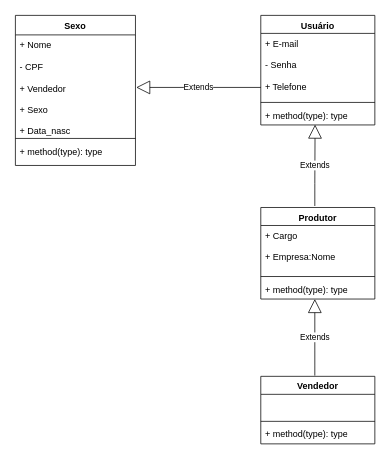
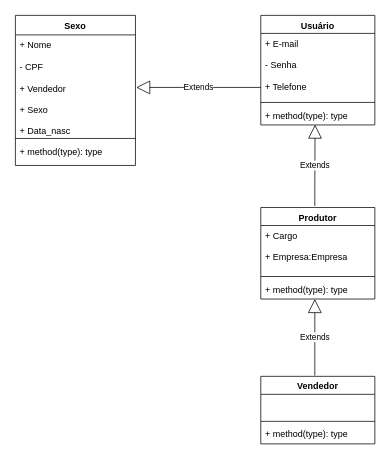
node "+ Cargo + Empresa:Nome": label "+ Cargo + Empresa:Nome" -> "+ Cargo + Empresa:Empresa"
